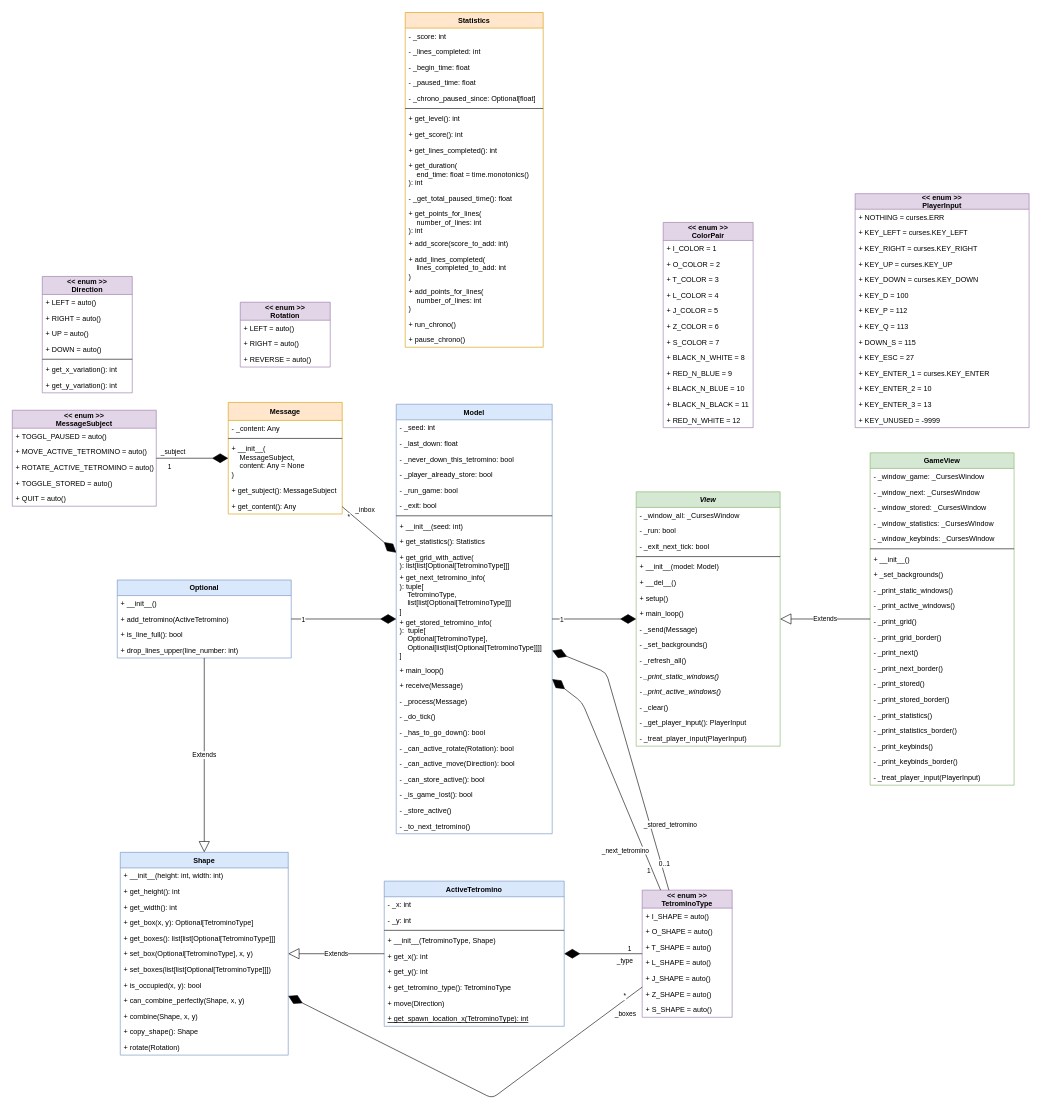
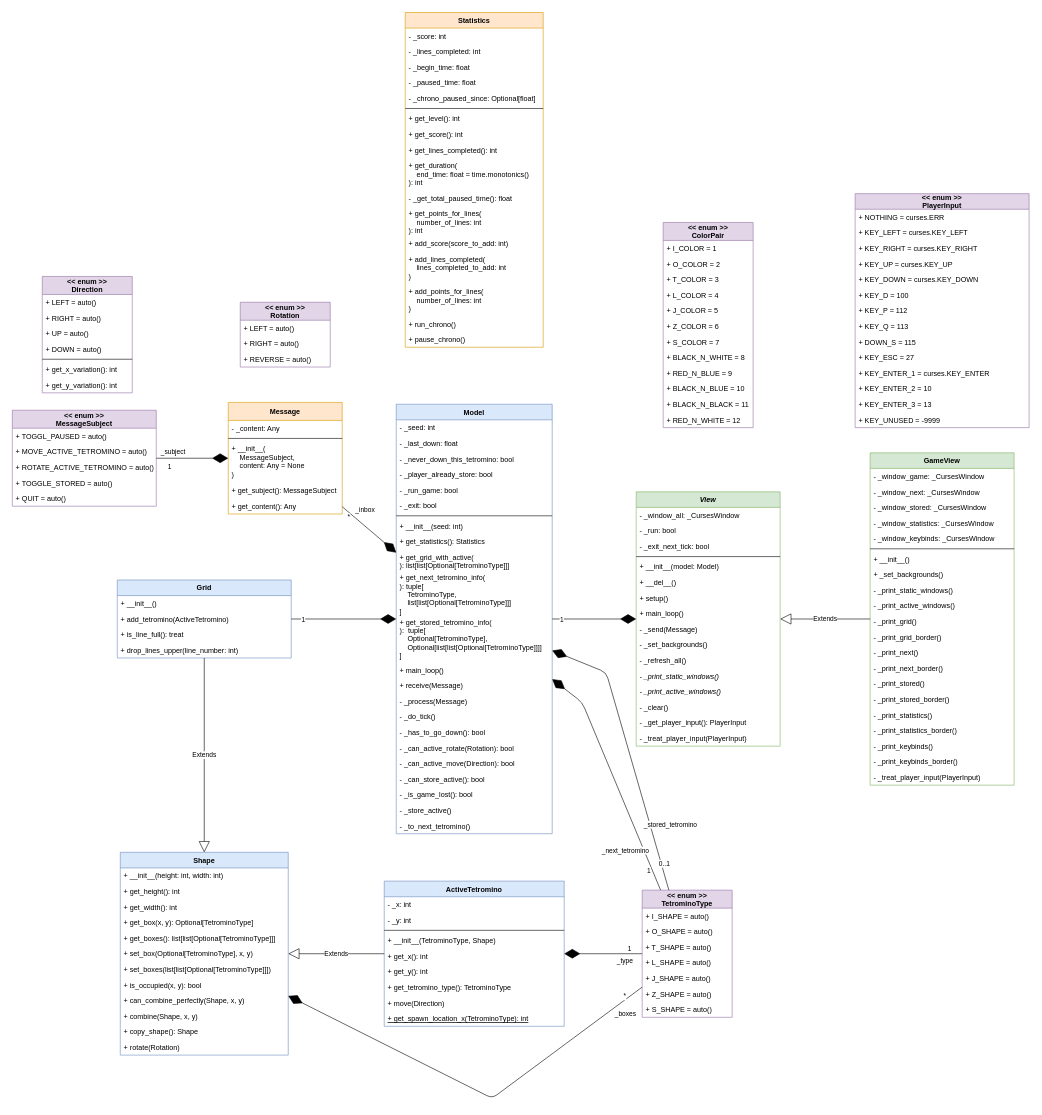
node "Optional": label "Optional" -> "Grid"
node "+ is_line_full(): bool": label "+ is_line_full(): bool" -> "+ is_line_full(): treat"
